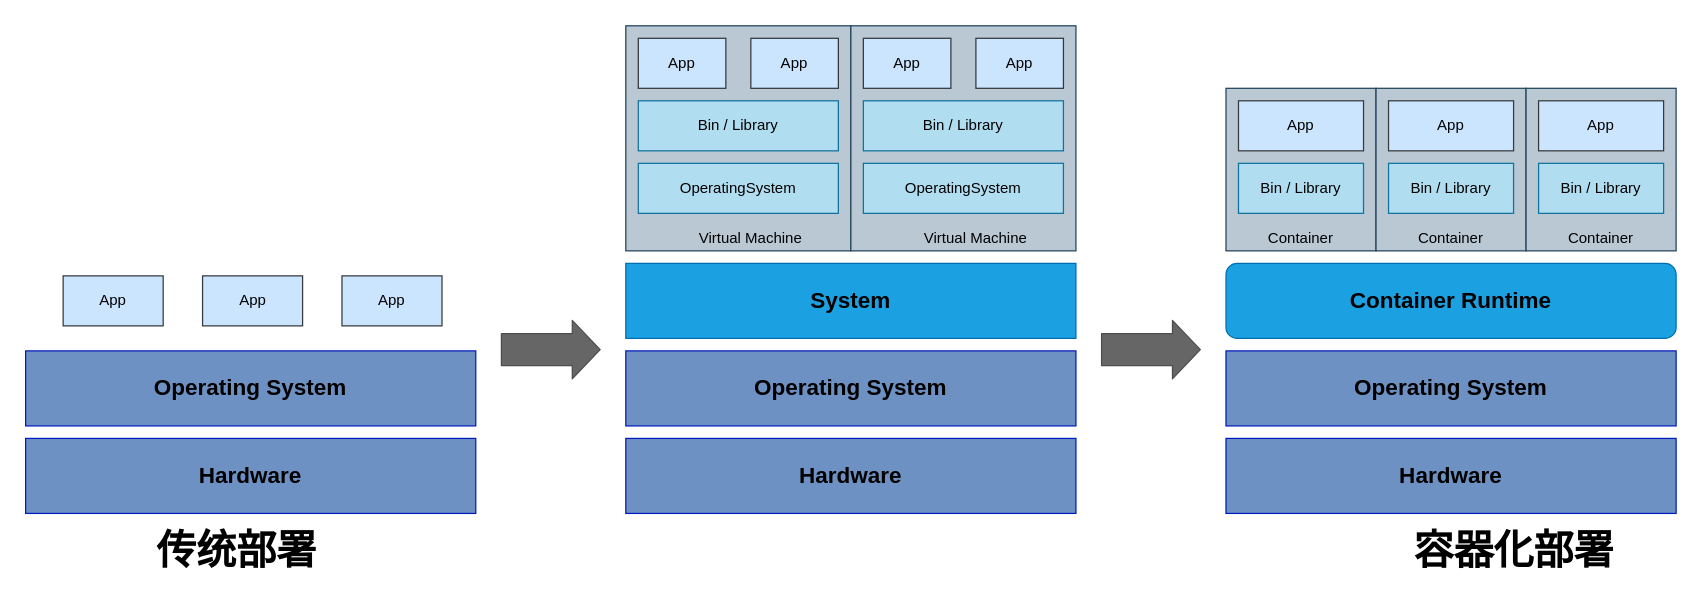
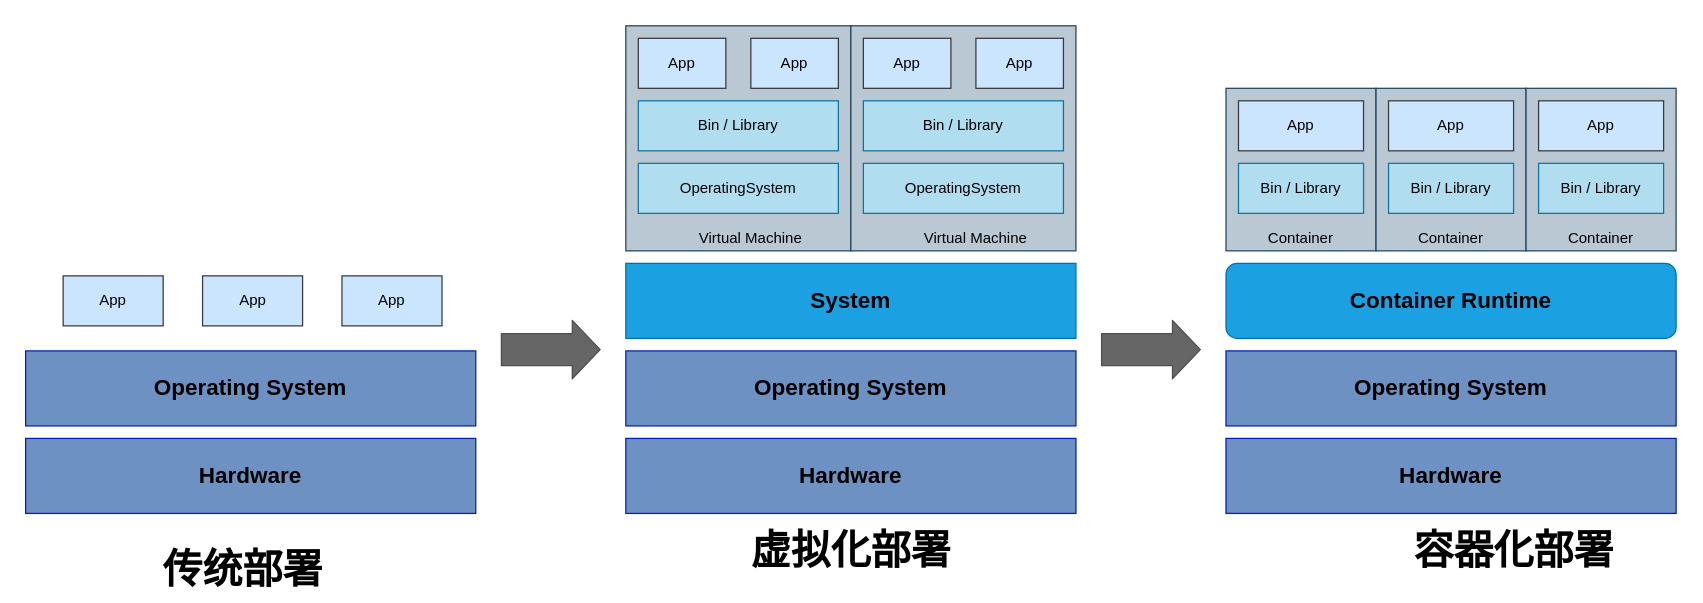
node "传统部署": moved (237, 551) -> (243, 569)
node "虚拟化部署": added
